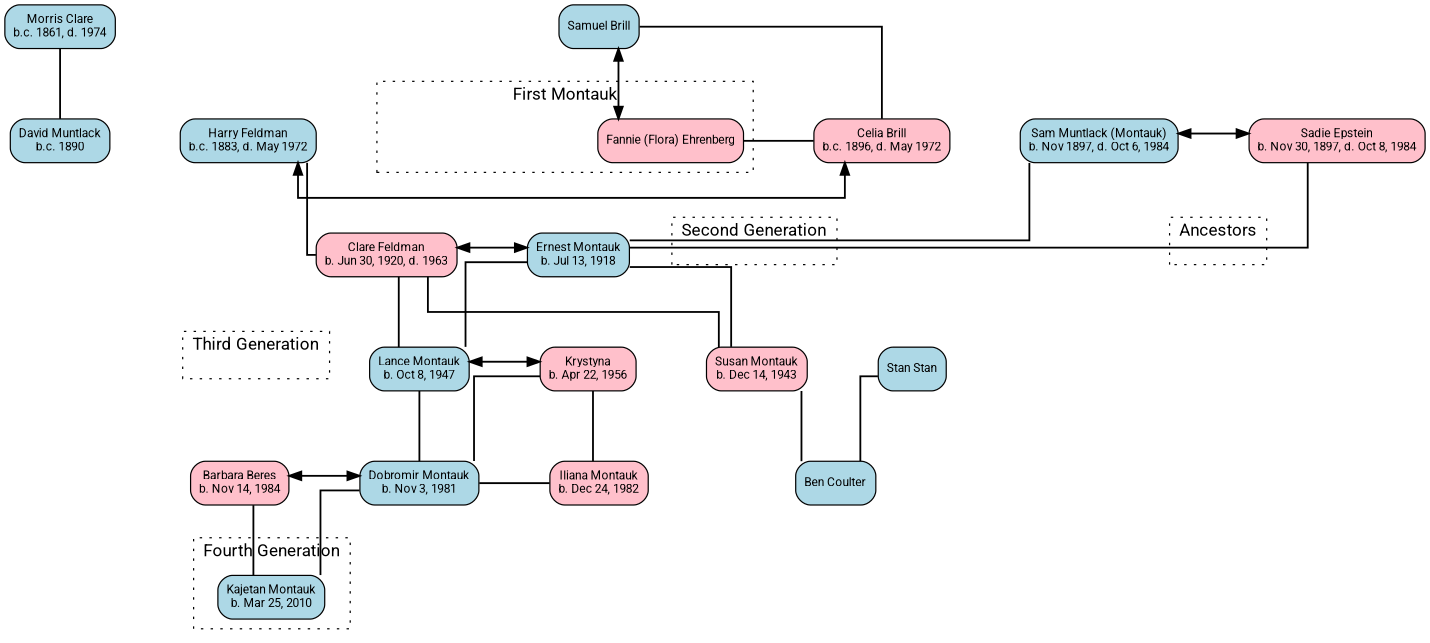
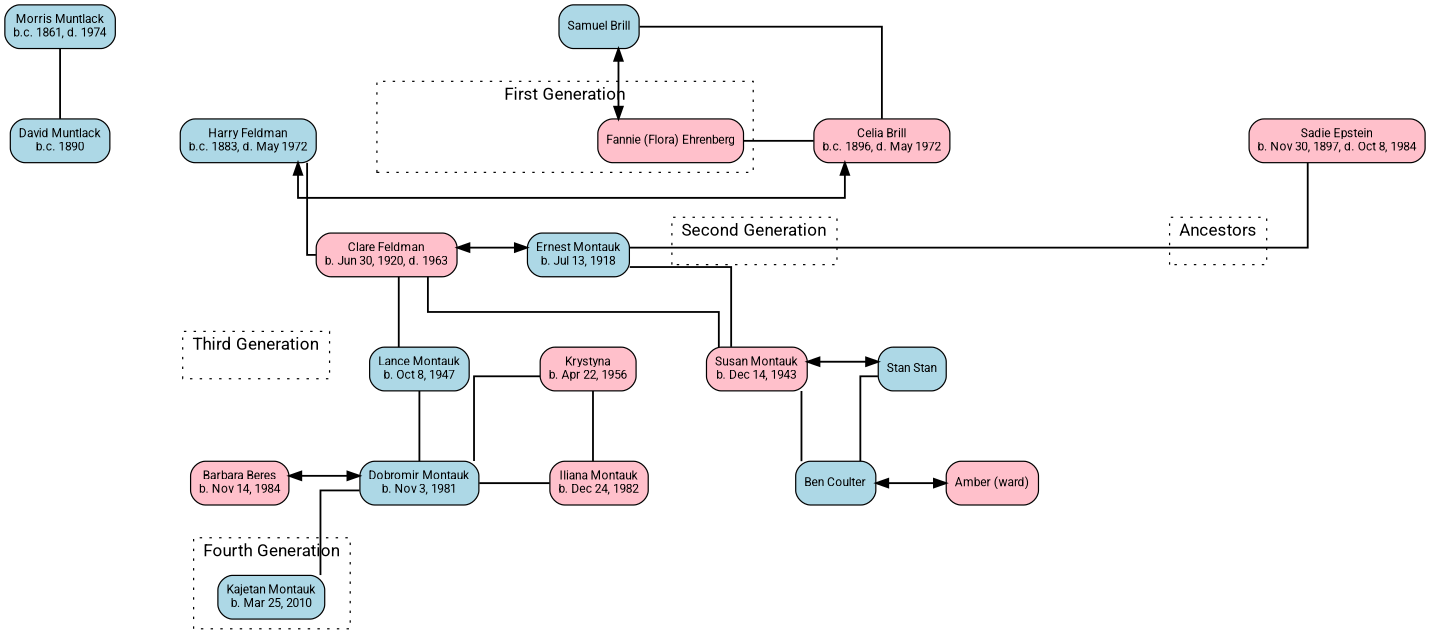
node "Morris Clare b.c. 1861, d. 1974": label "Morris Clare b.c. 1861, d. 1974" -> "Morris Muntlack b.c. 1861, d. 1974"
cluster "First Montauk": label "First Montauk" -> "First Generation"
node "Sam Muntlack (Montauk) b. Nov 1897, d. Oct 6, 1984": removed
edge "Ernest Montauk b. Jul 13, 1918" -- "Lance Montauk b. Oct 8, 1947": removed
edge "Lance Montauk b. Oct 8, 1947" -- "Krystyna b. Apr 22, 1956": removed
edge "Susan Montauk b. Dec 14, 1943" -- "Stan Stan": added
node "Amber (ward)": added
edge "Barbara Beres b. Nov 14, 1984" -- "Kajetan Montauk b. Mar 25, 2010": removed
